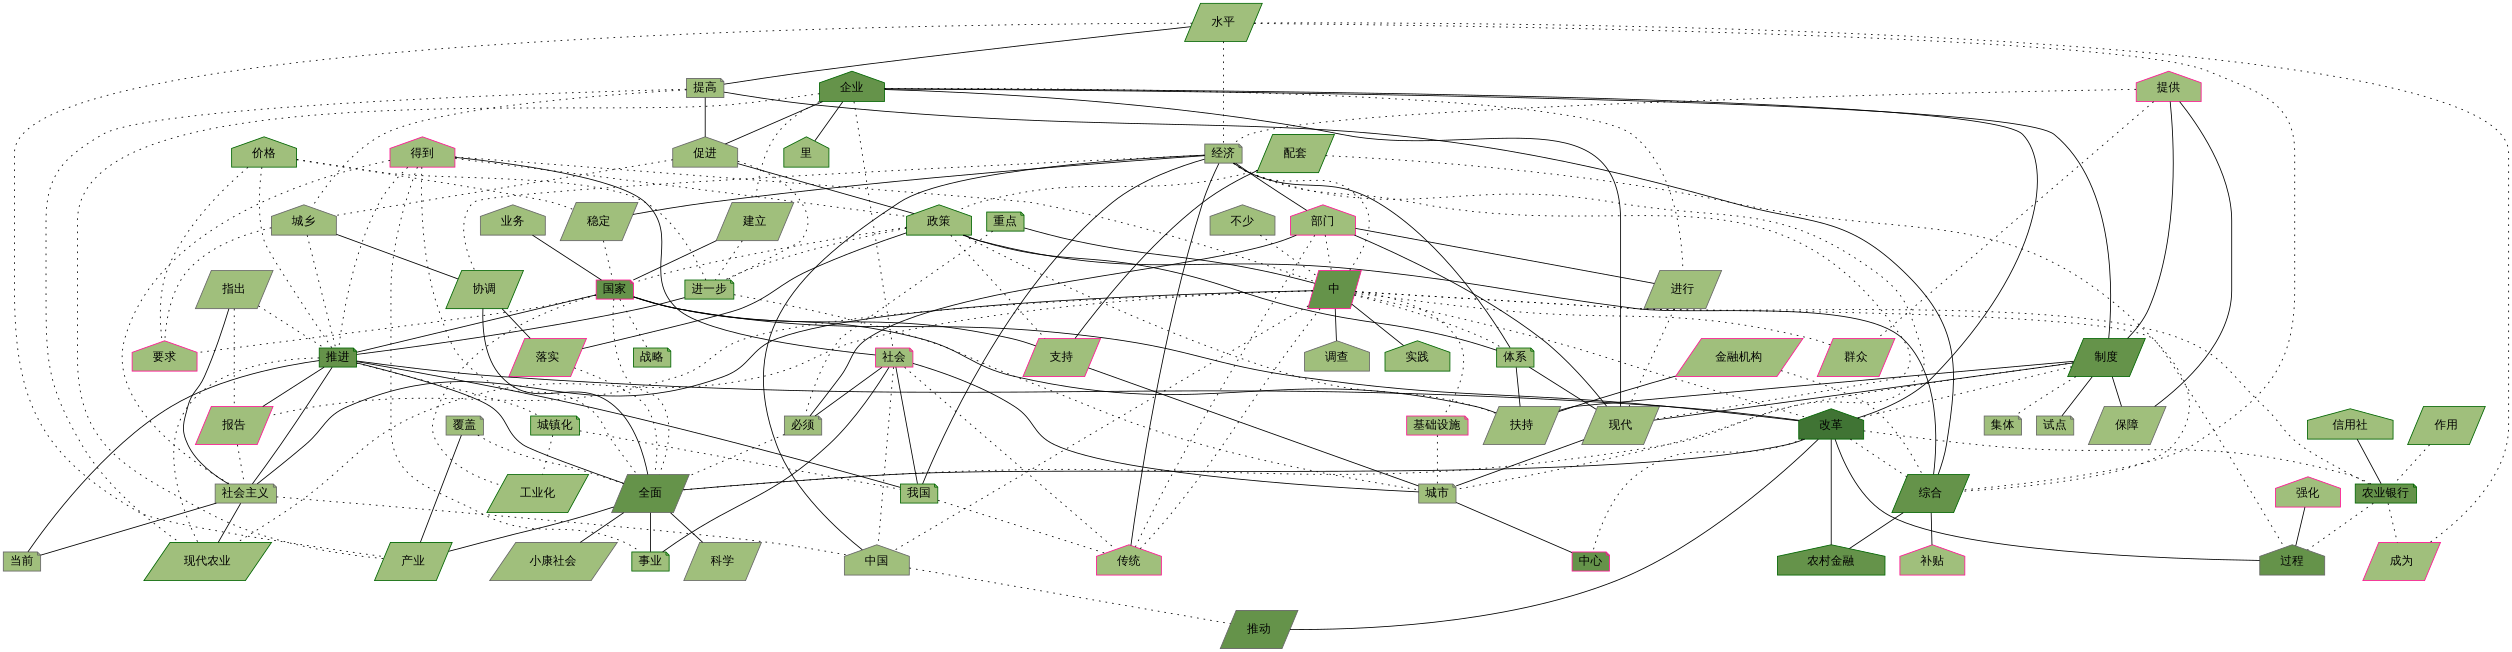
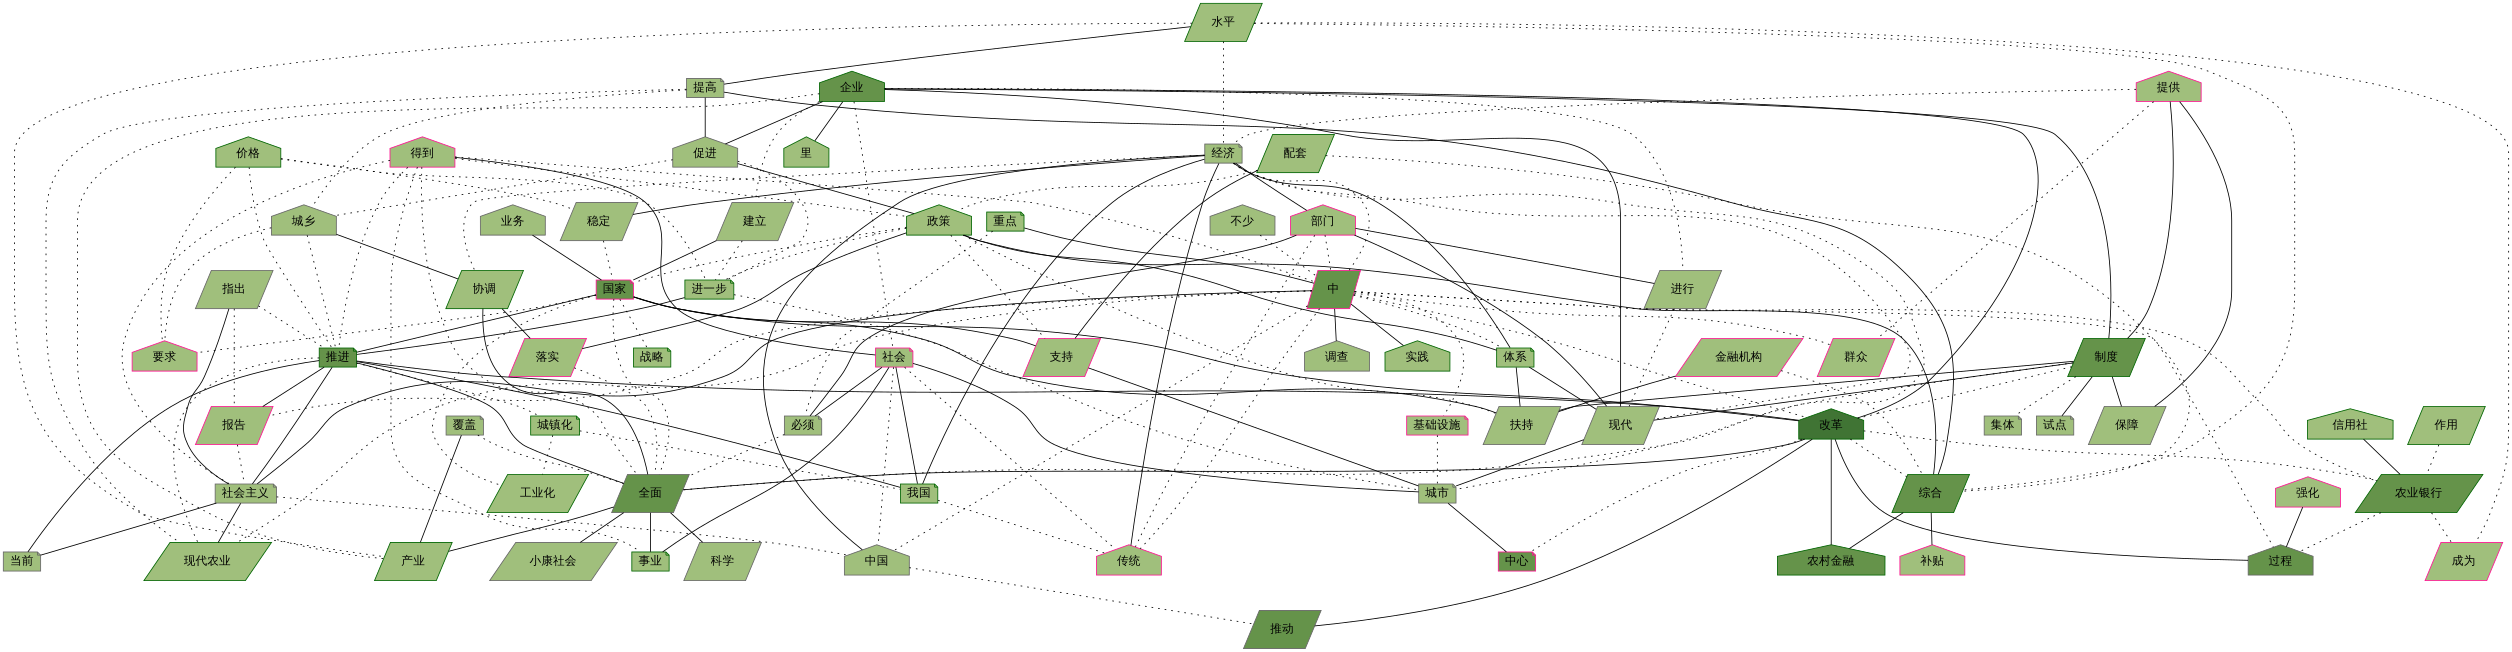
node "农业银行": shape note -> parallelogram
